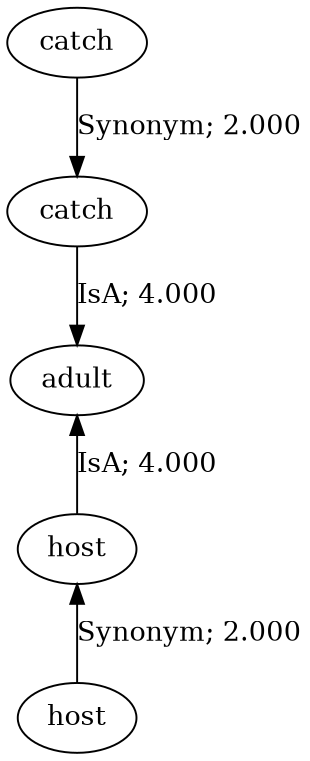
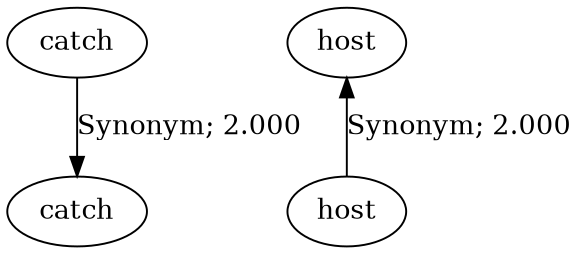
node "adult": removed
